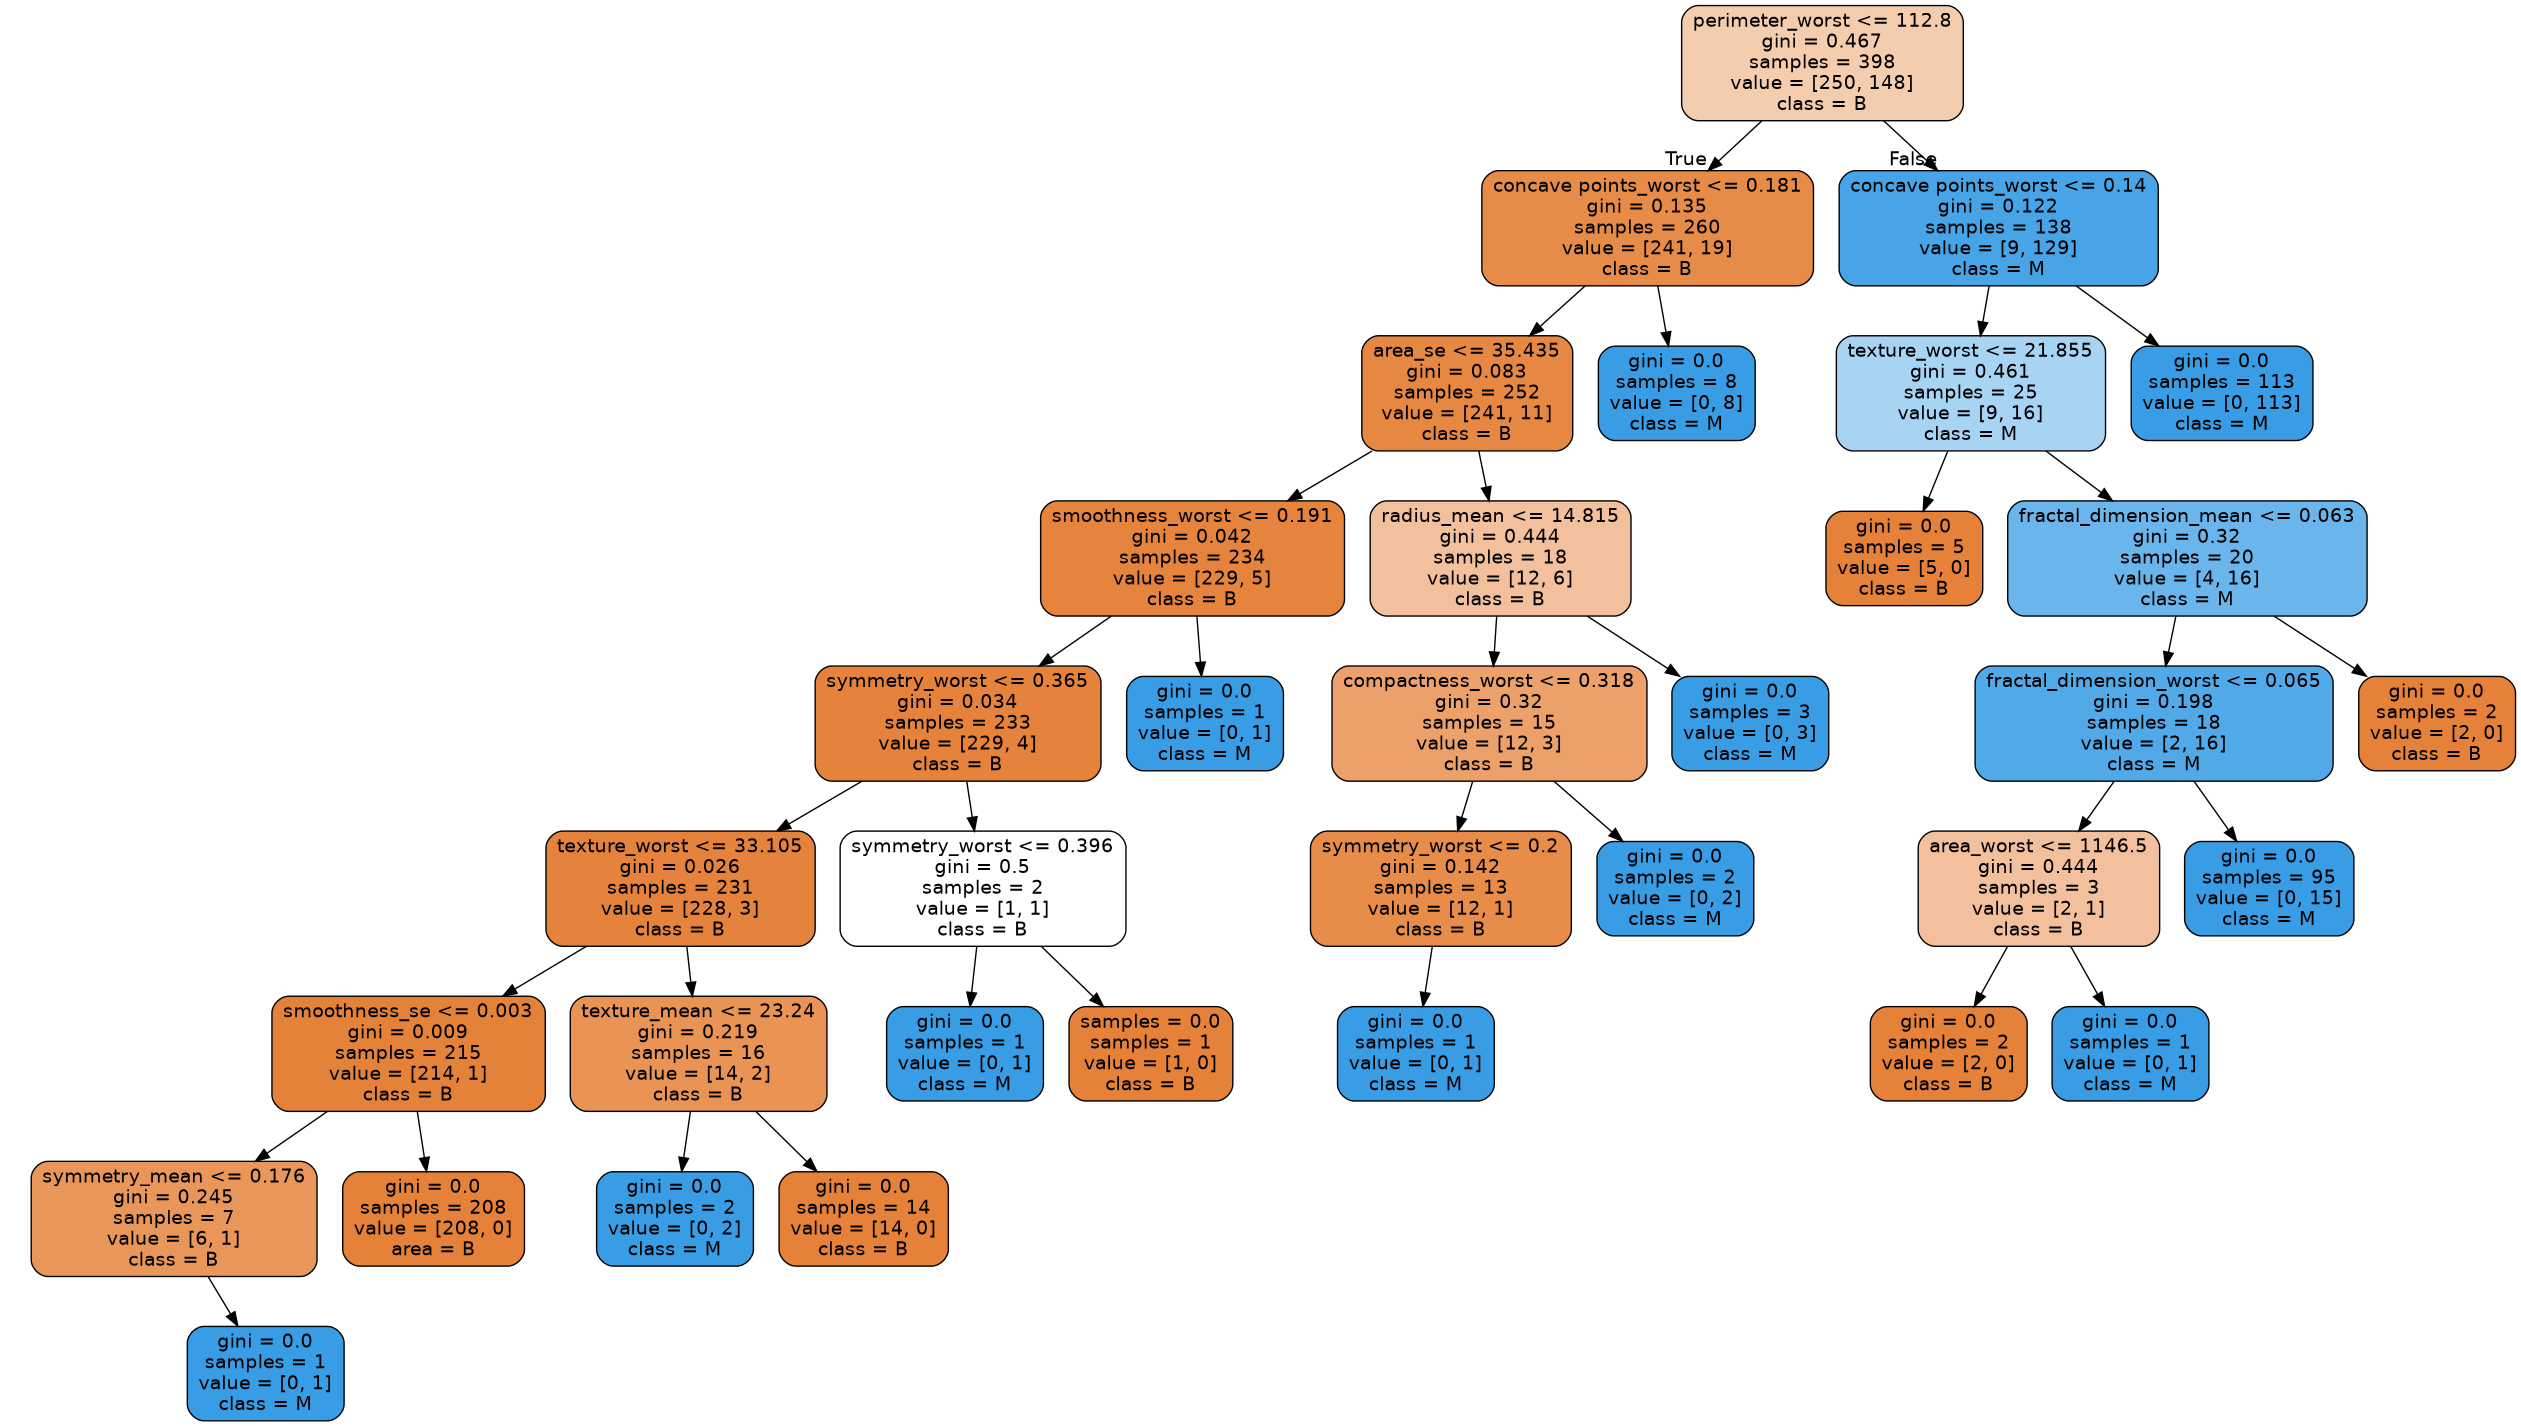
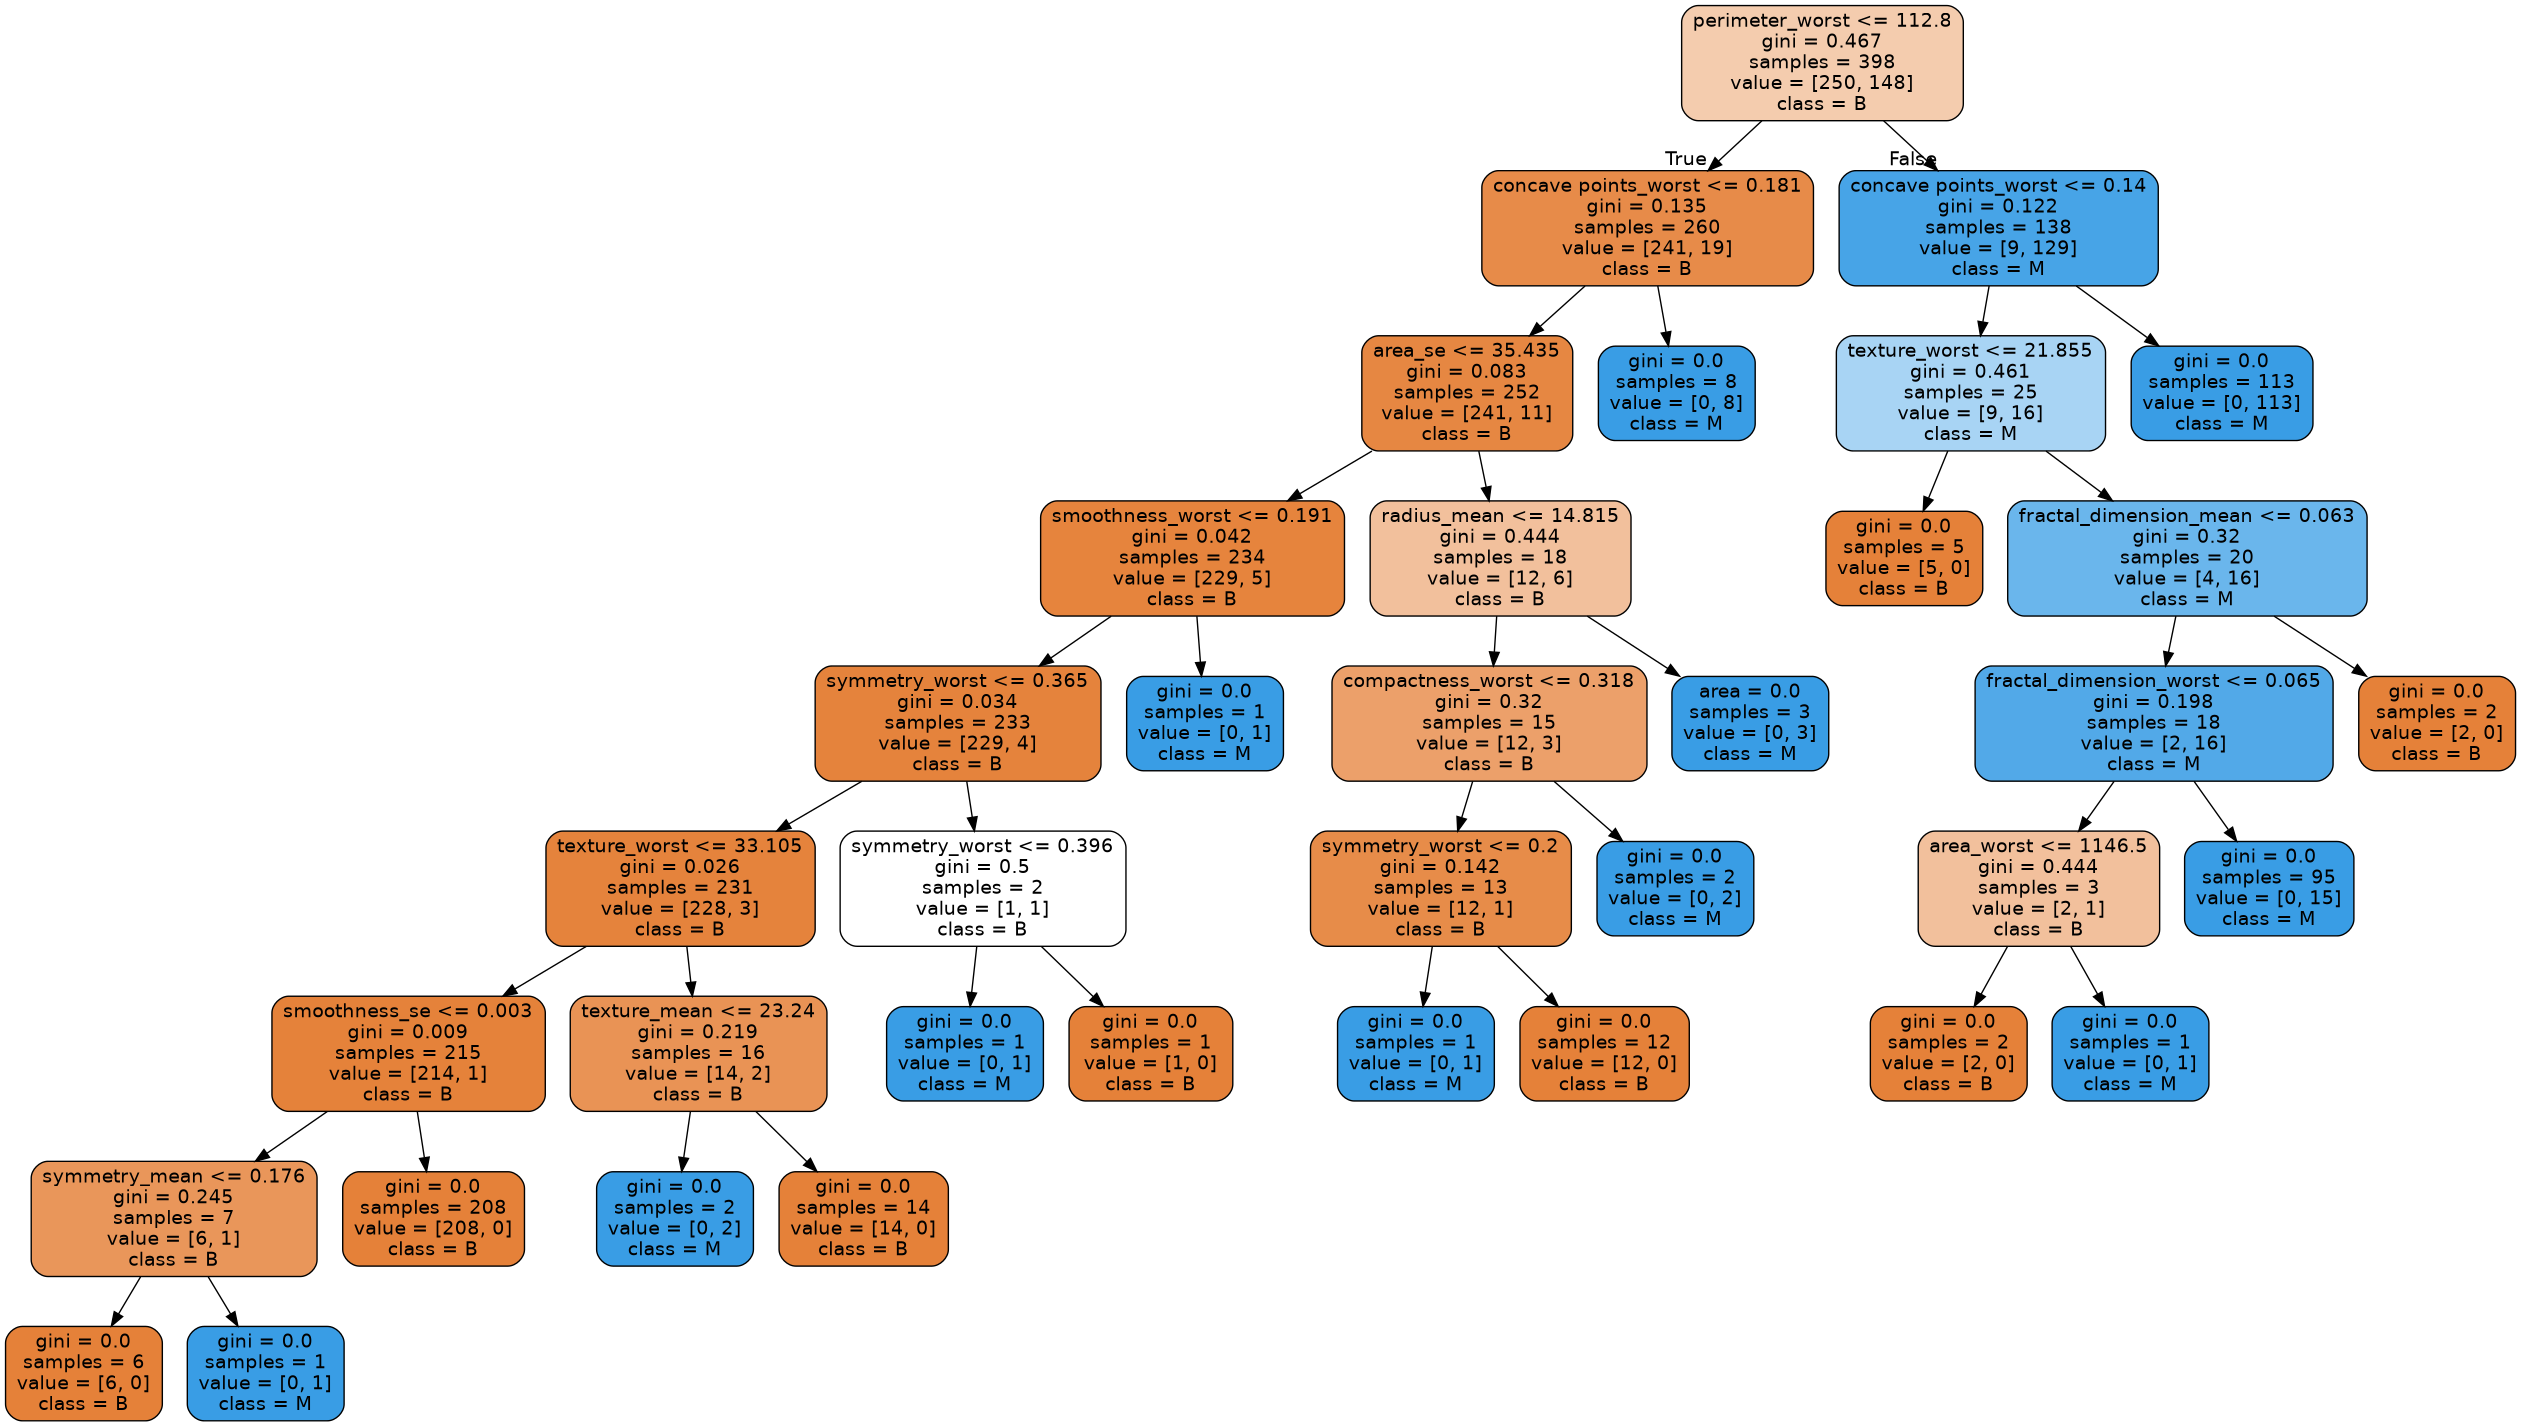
node "gini = 0.0 samples = 3 value = [0, 3] class = M": label "gini = 0.0 samples = 3 value = [0, 3] class = M" -> "area = 0.0 samples = 3 value = [0, 3] class = M"
node "samples = 0.0 samples = 1 value = [1, 0] class = B": label "samples = 0.0 samples = 1 value = [1, 0] class = B" -> "gini = 0.0 samples = 1 value = [1, 0] class = B"
node "gini = 0.0 samples = 12 value = [12, 0] class = B": added
node "gini = 0.0 samples = 208 value = [208, 0] area = B": label "gini = 0.0 samples = 208 value = [208, 0] area = B" -> "gini = 0.0 samples = 208 value = [208, 0] class = B"
node "gini = 0.0 samples = 6 value = [6, 0] class = B": added
